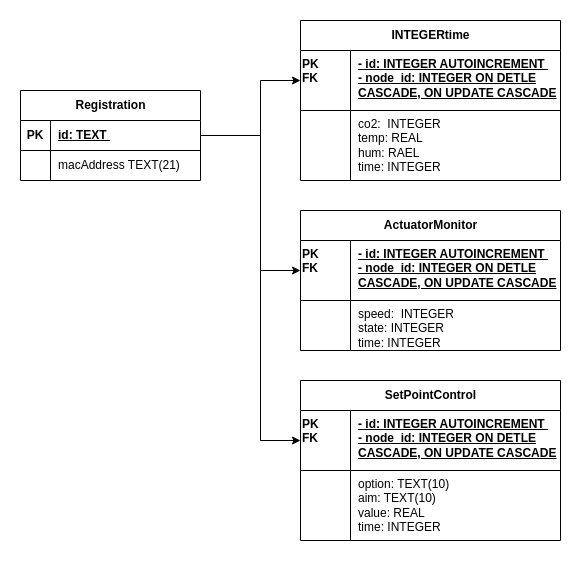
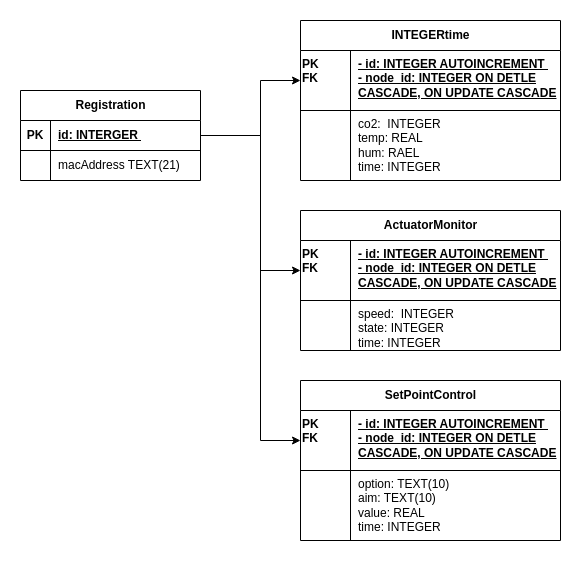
node "id: TEXT": label "id: TEXT" -> "id: INTERGER"
